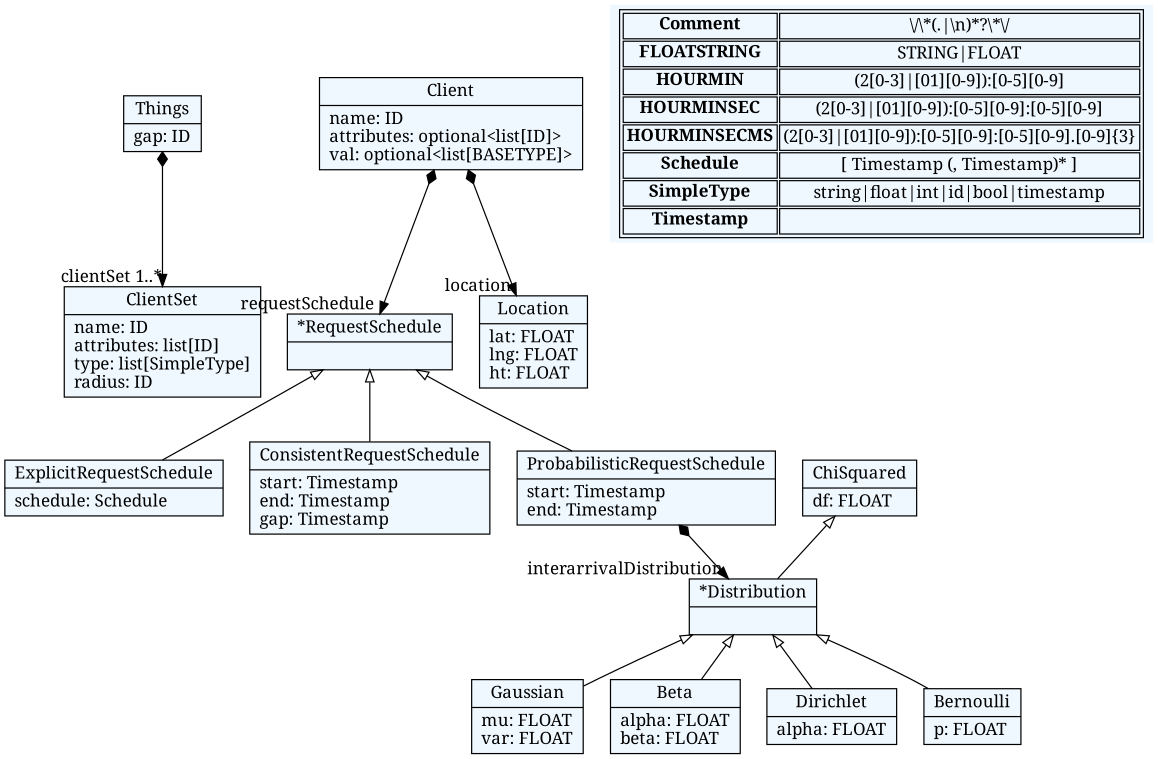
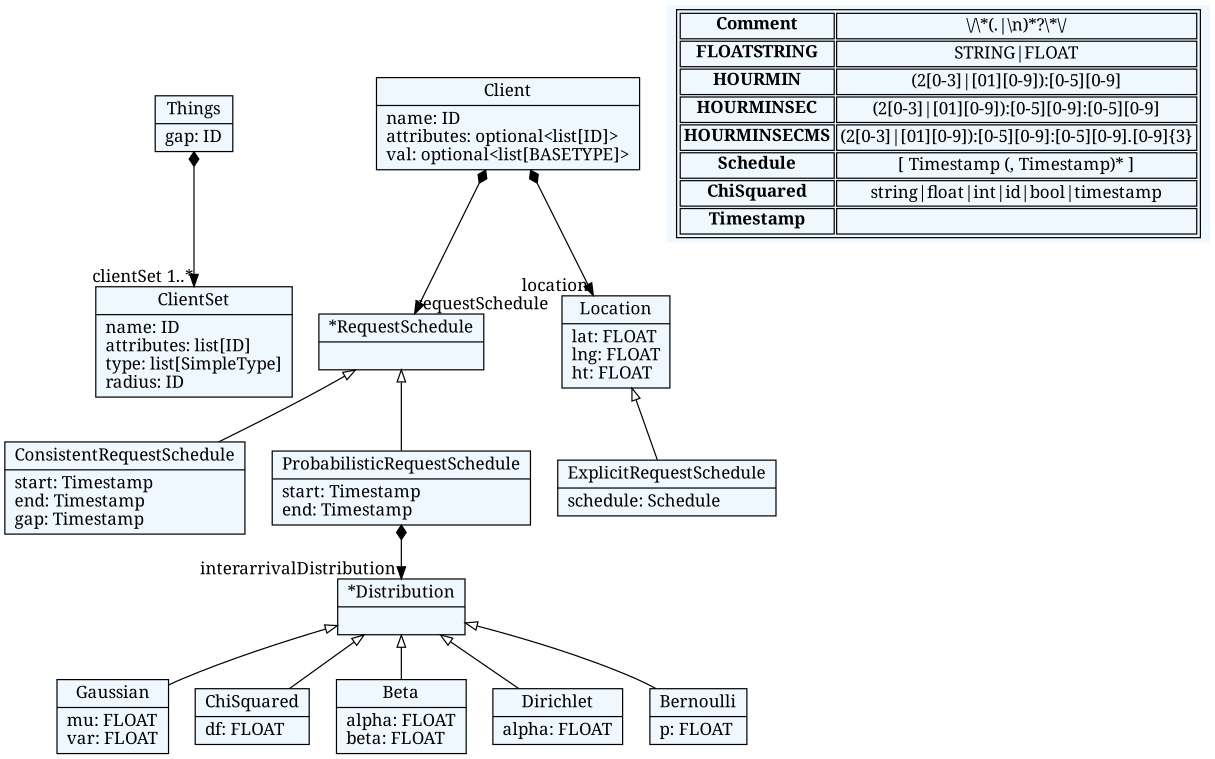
node "Comment": text "SimpleType" -> "ChiSquared"
edge "ExplicitRequestSchedule" -> "*RequestSchedule": now "ExplicitRequestSchedule" -> "Location"
edge "*Distribution" -> "ChiSquared": reversed
